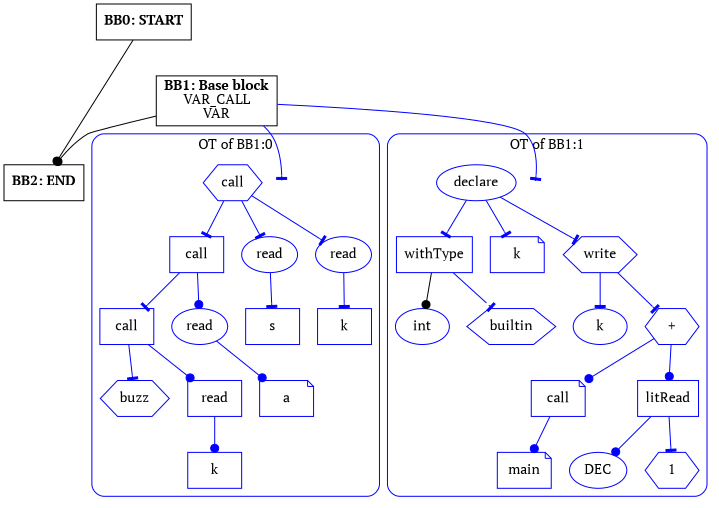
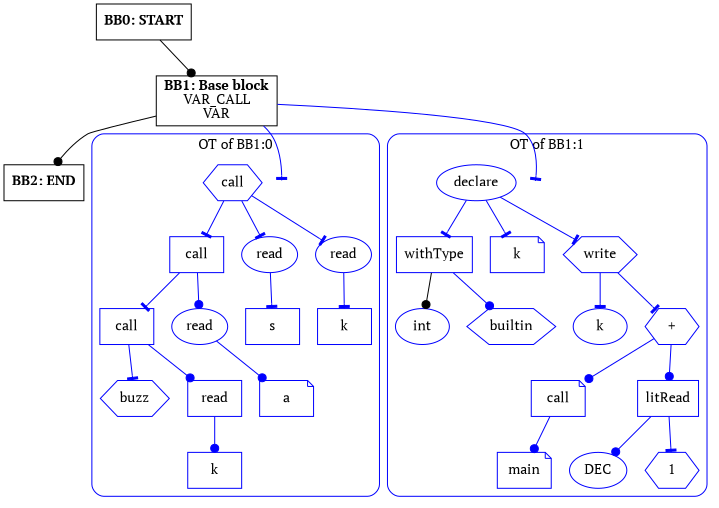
edge "BB0: START" -> "BB2: END": now "BB0: START" -> "BB1: Base block"
edge "withType" -> "builtin": arrowhead tee -> dot
